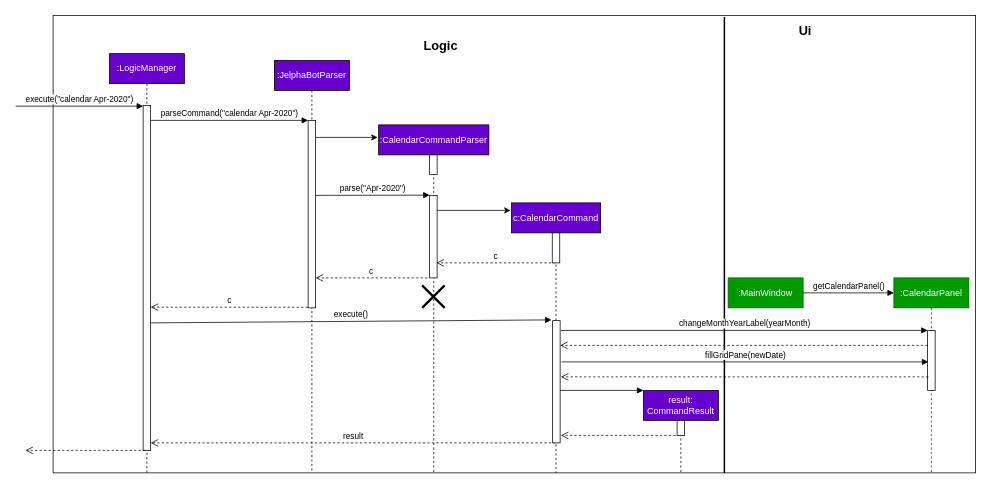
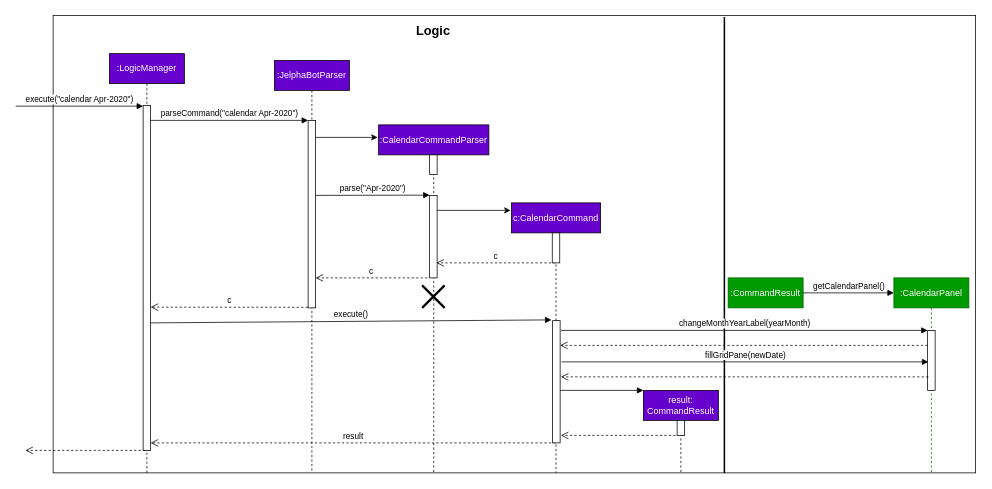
node "Ui": removed
node "Logic": moved (441, 47) -> (433, 32)
node ":MainWindow": label ":MainWindow" -> ":CommandResult"
